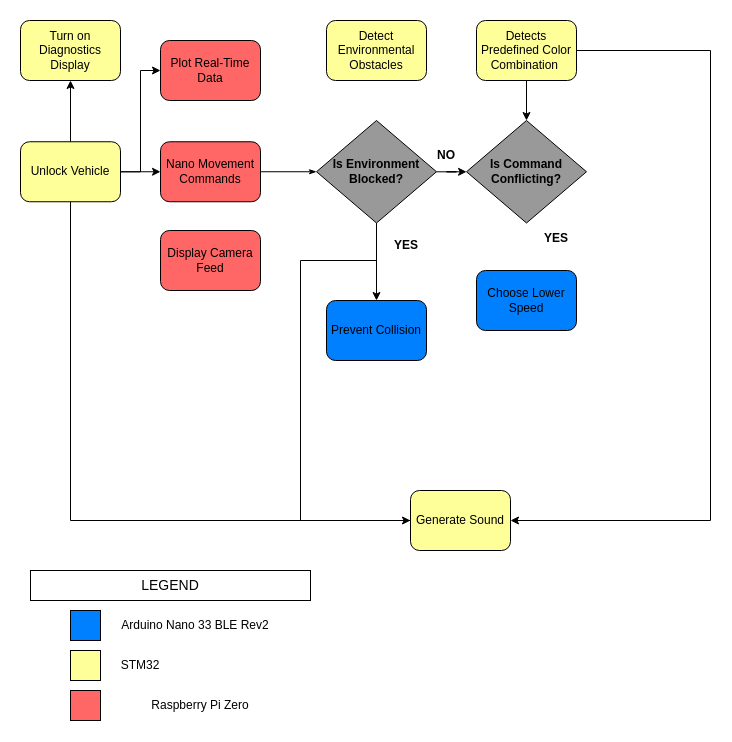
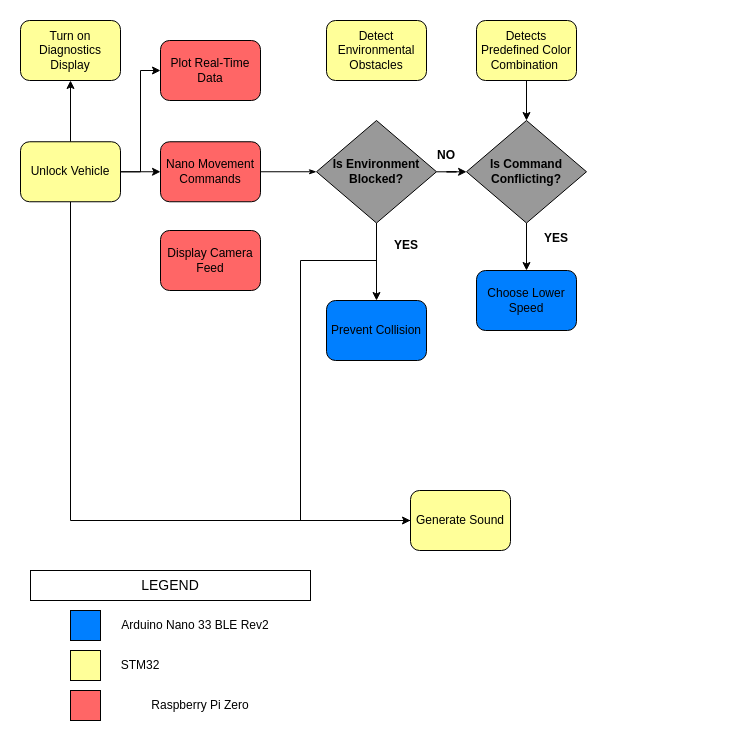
edge "Is Command Conflicting?" -> "Choose Lower Speed": added
edge "Detects Predefined Color Combination" -> "Generate Sound": removed
